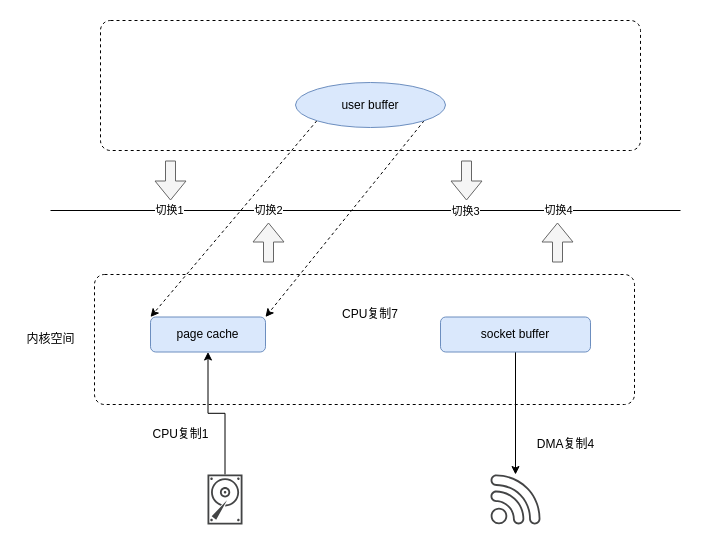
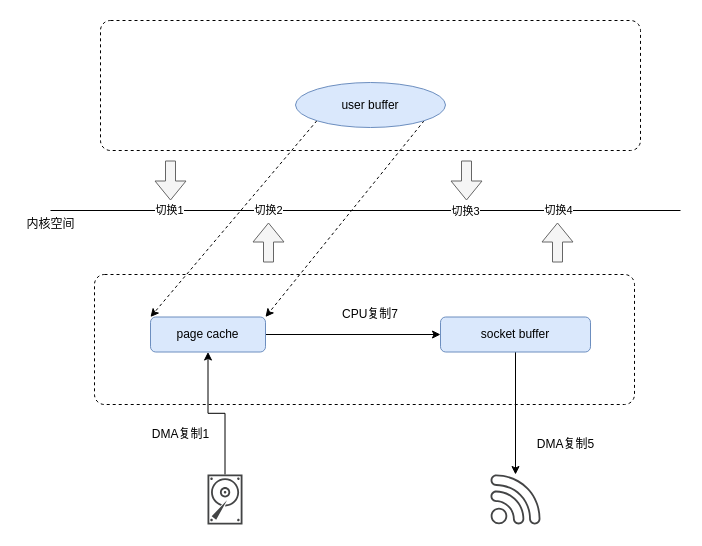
edge "page cache" -> "socket buffer": added
node "内核空间": moved (51, 340) -> (51, 225)
node "CPU复制1": label "CPU复制1" -> "DMA复制1"
node "DMA复制4": label "DMA复制4" -> "DMA复制5"
